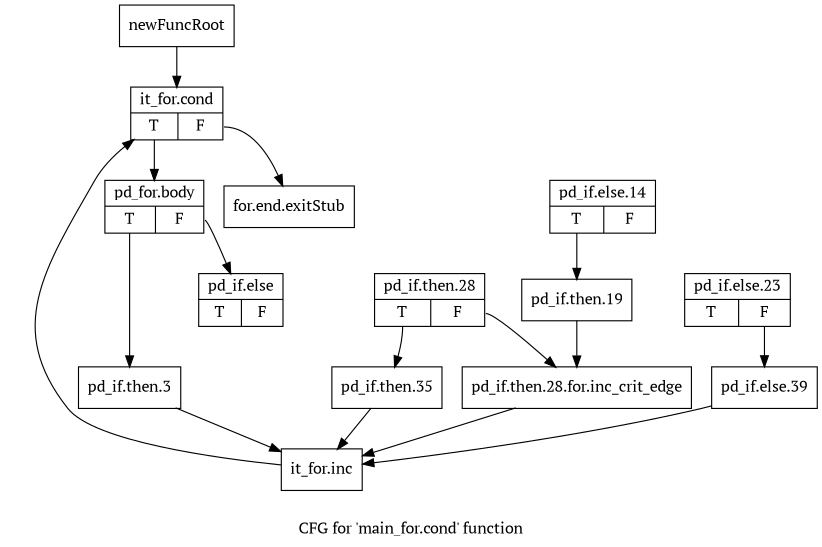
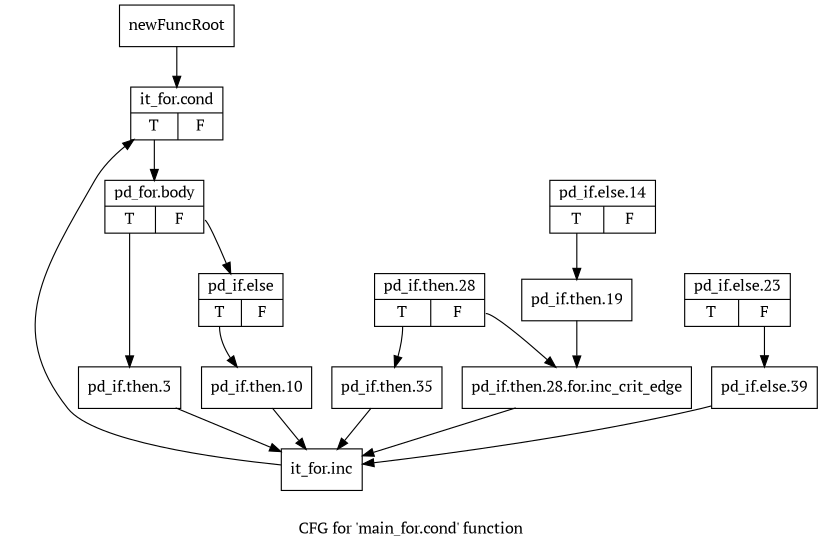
node "for.end.exitStub": removed
node "pd_if.then.10": added
